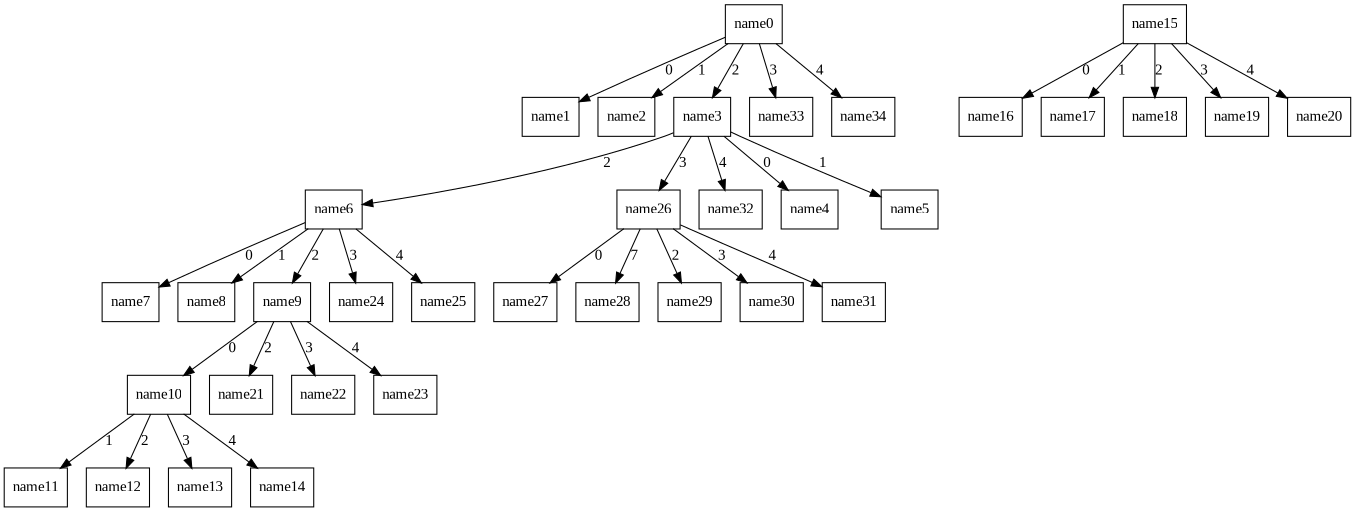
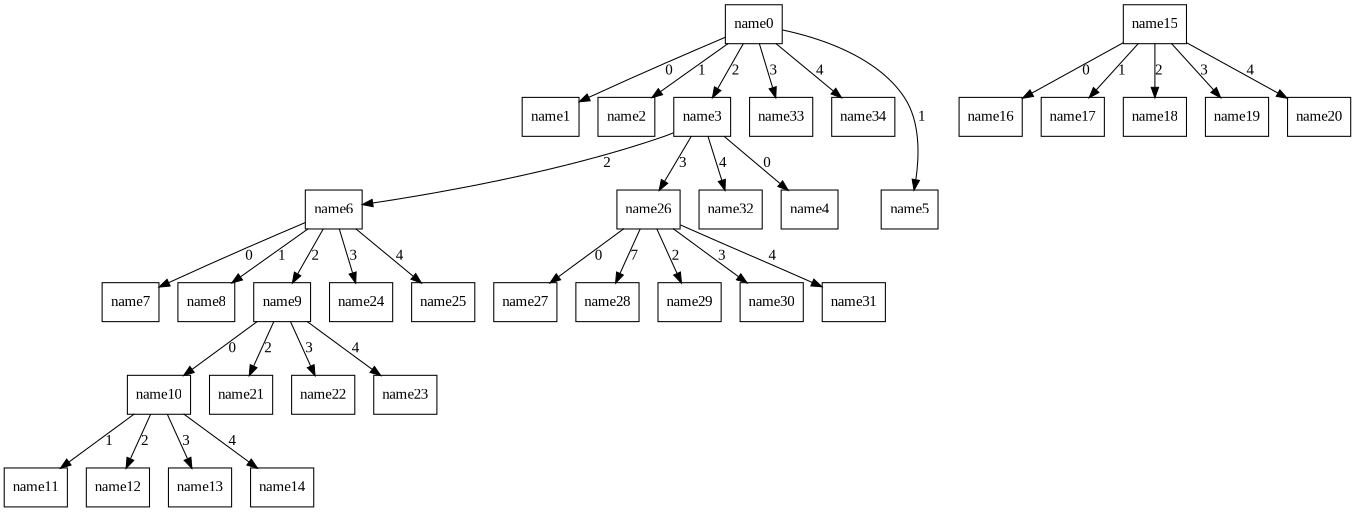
edge "name3" -> "name5": now "name0" -> "name5"
